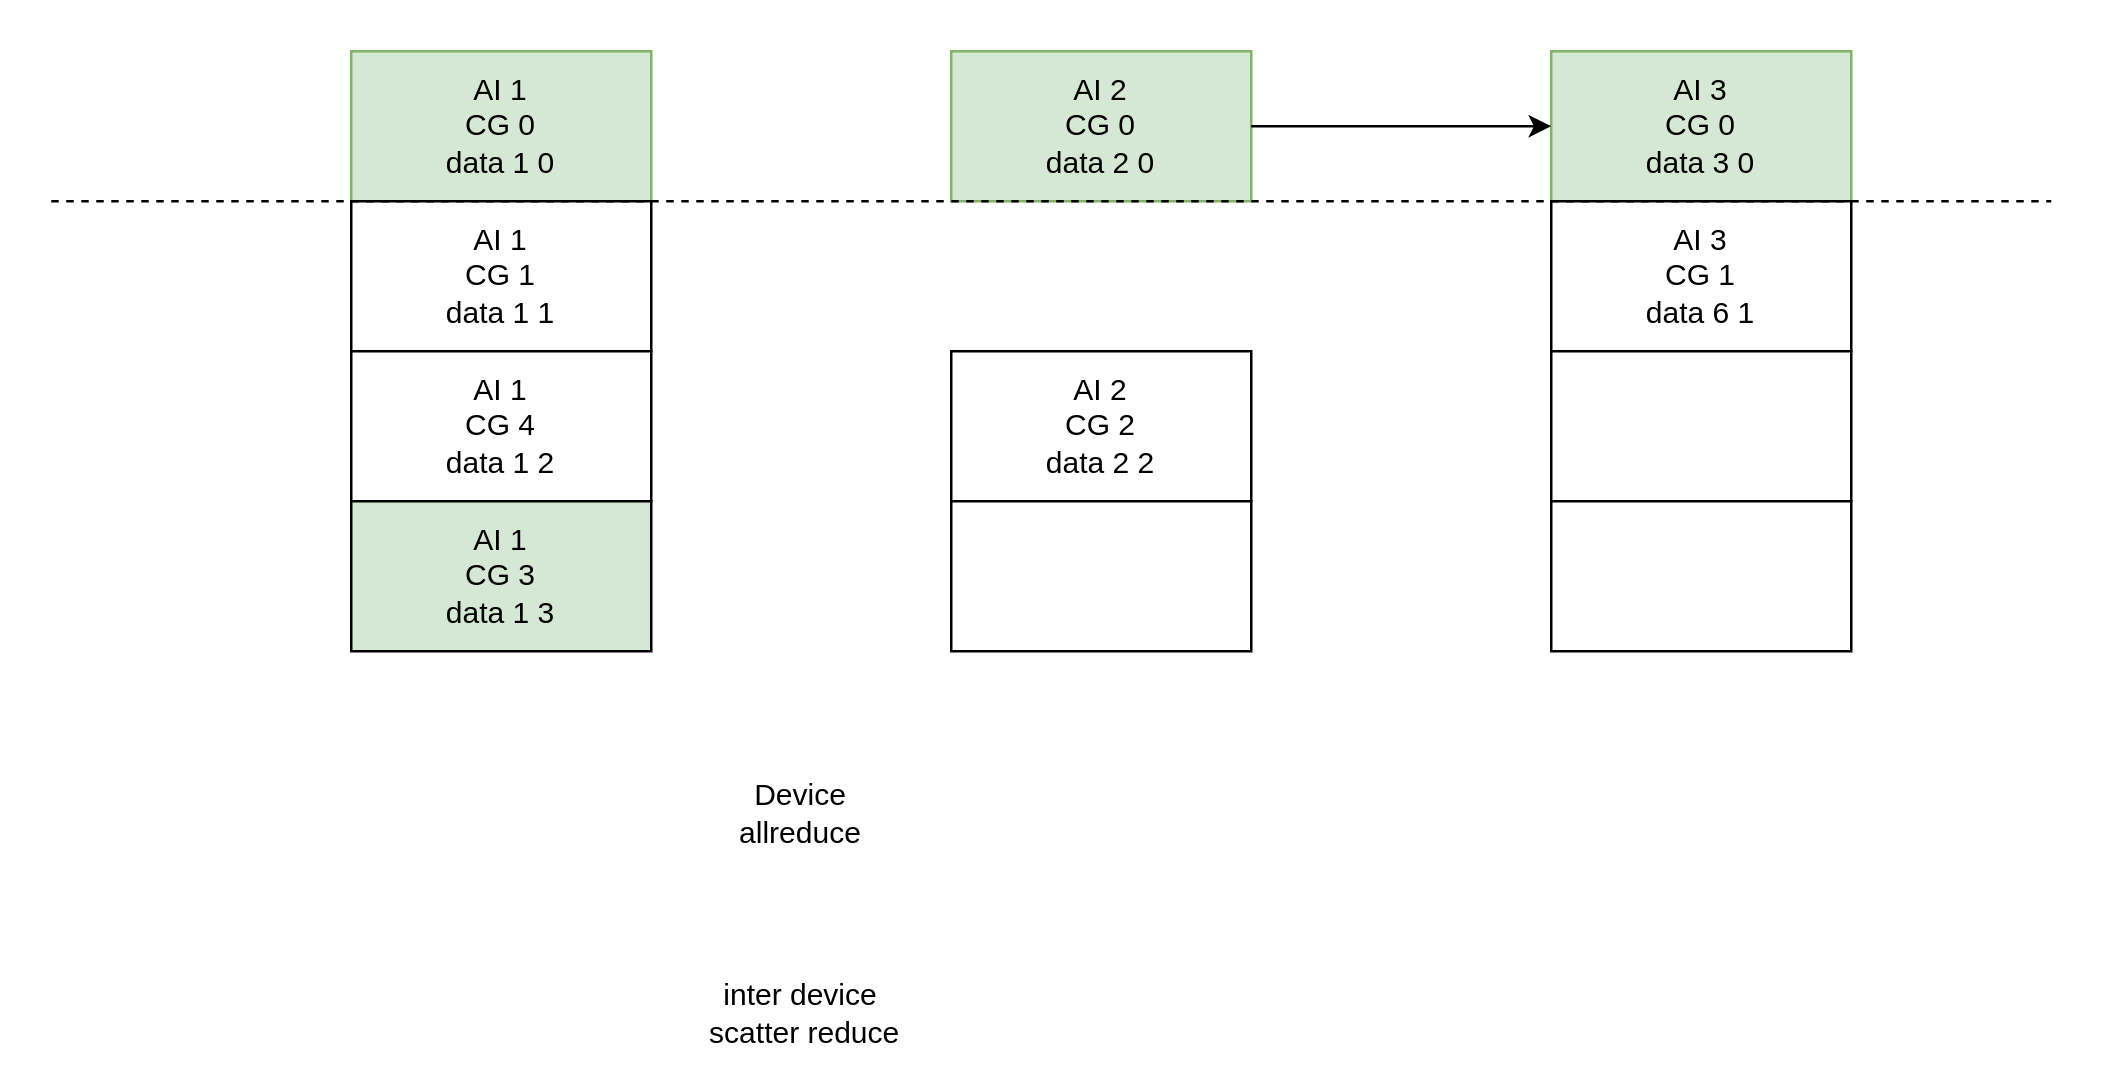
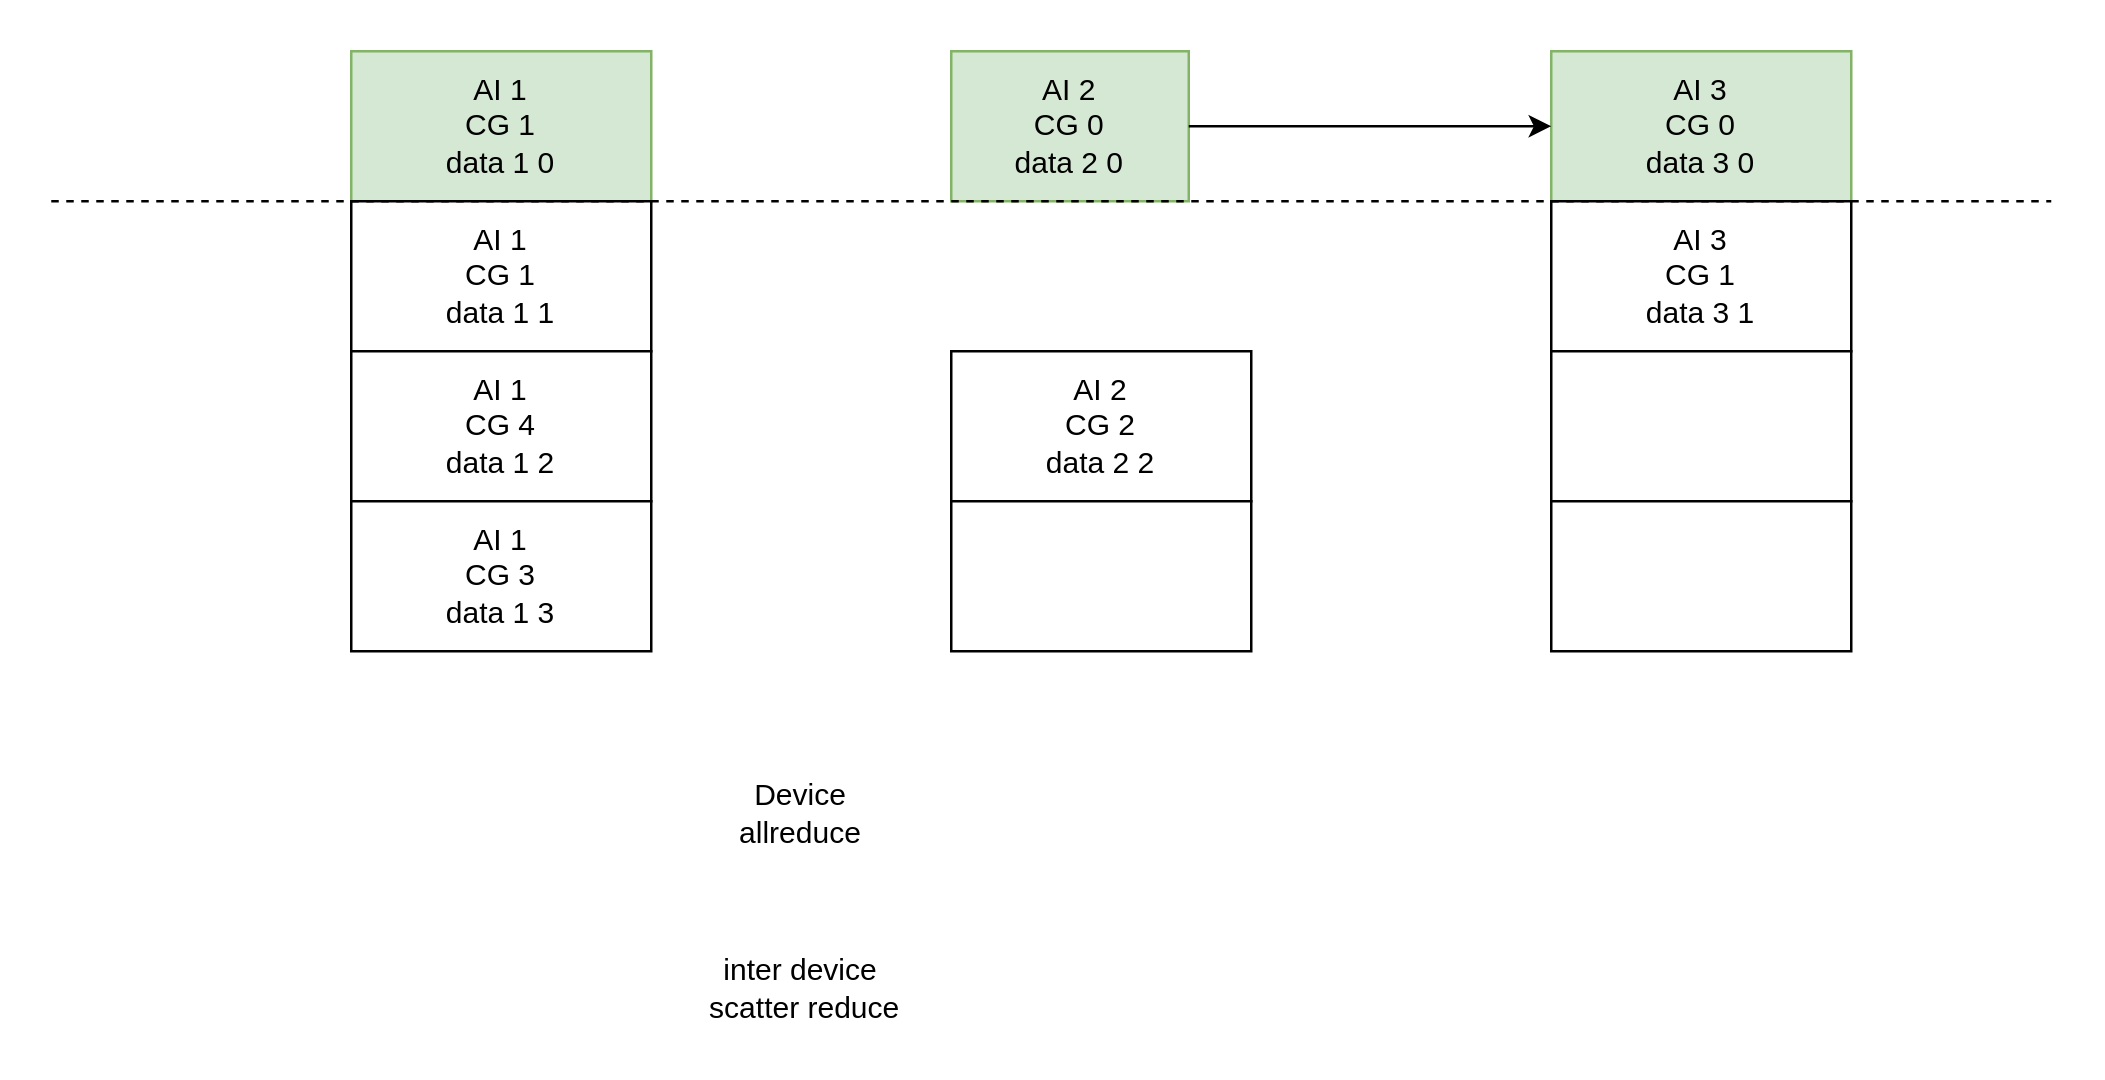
node "AI 1 CG 0 data 1 0": label "AI 1 CG 0 data 1 0" -> "AI 1 CG 1 data 1 0"
node "AI 2 CG 0 data 2 0": size 300x150 -> 238x150
node "AI 3 CG 1 data 6 1": label "AI 3 CG 1 data 6 1" -> "AI 3 CG 1 data 3 1"
node "AI 1CG 3 data 1 3": fillcolor #d5e8d4 -> #ffffff
node "inter device scatter reduce": moved (801, 1014) -> (801, 989)
